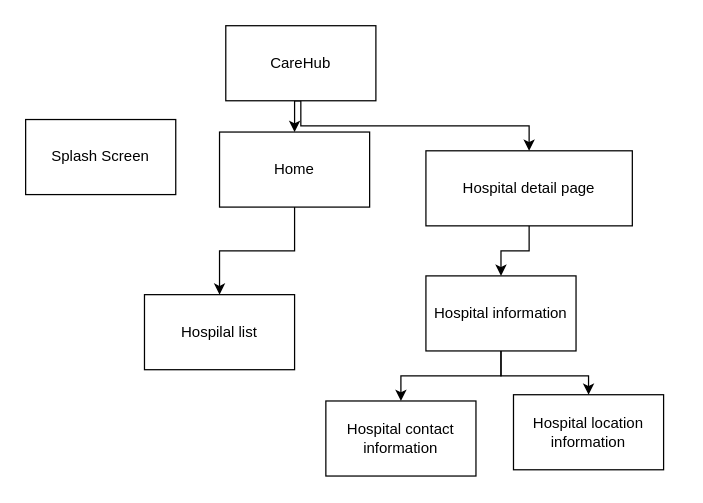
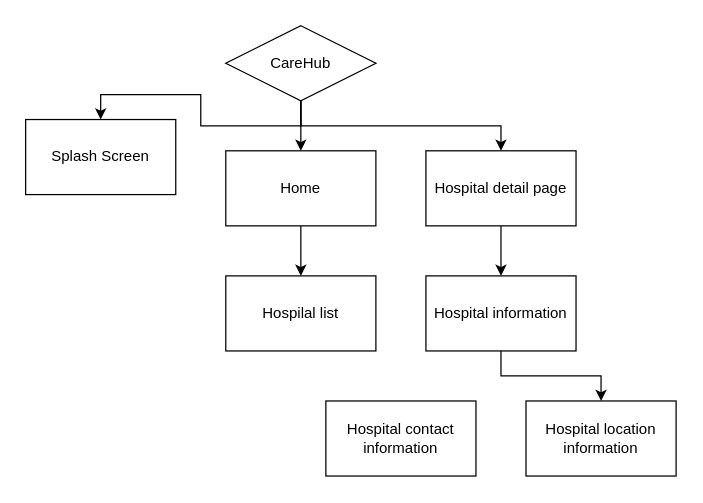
node "CareHub": shape rectangle -> diamond
edge "CareHub" -> "Splash Screen": added
node "Home": moved (294, 169) -> (301, 188)
node "Hospital detail page": size 206x75 -> 150x75
node "Hospilal list": moved (219, 332) -> (301, 313)
edge "Hospital information" -> "Hospital contact information": removed
node "Hospital location information": moved (588, 432) -> (601, 438)
